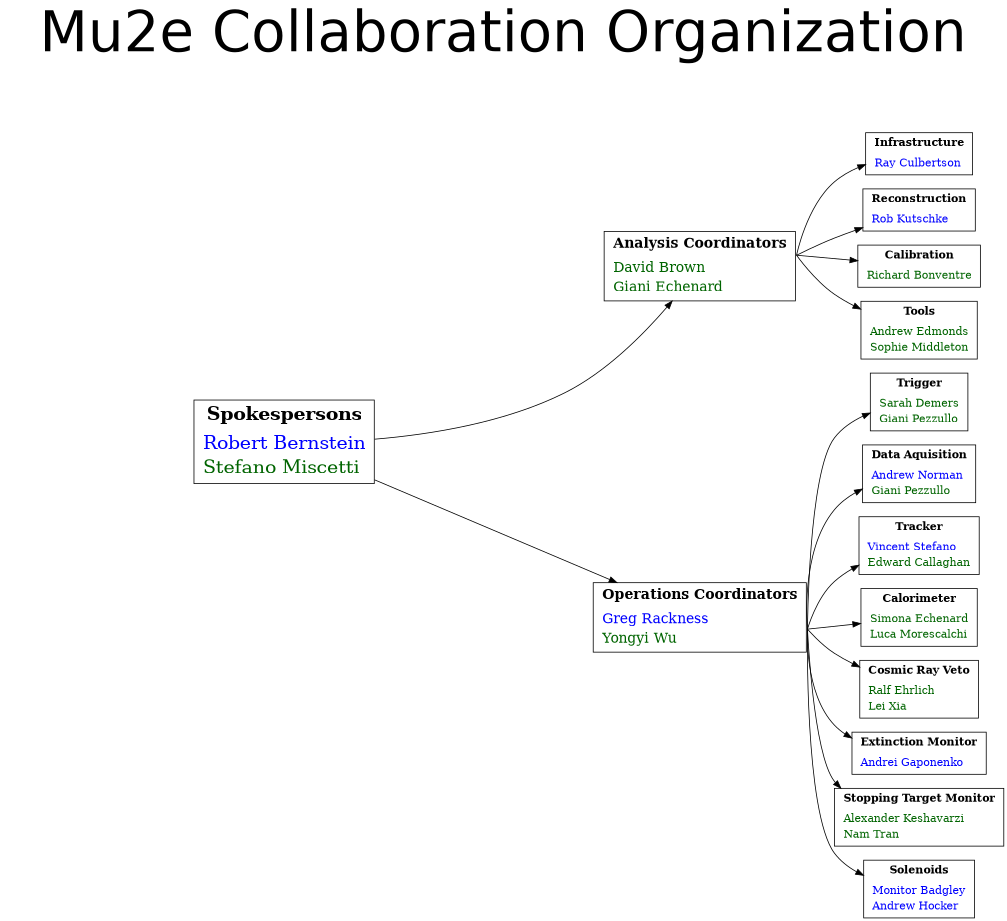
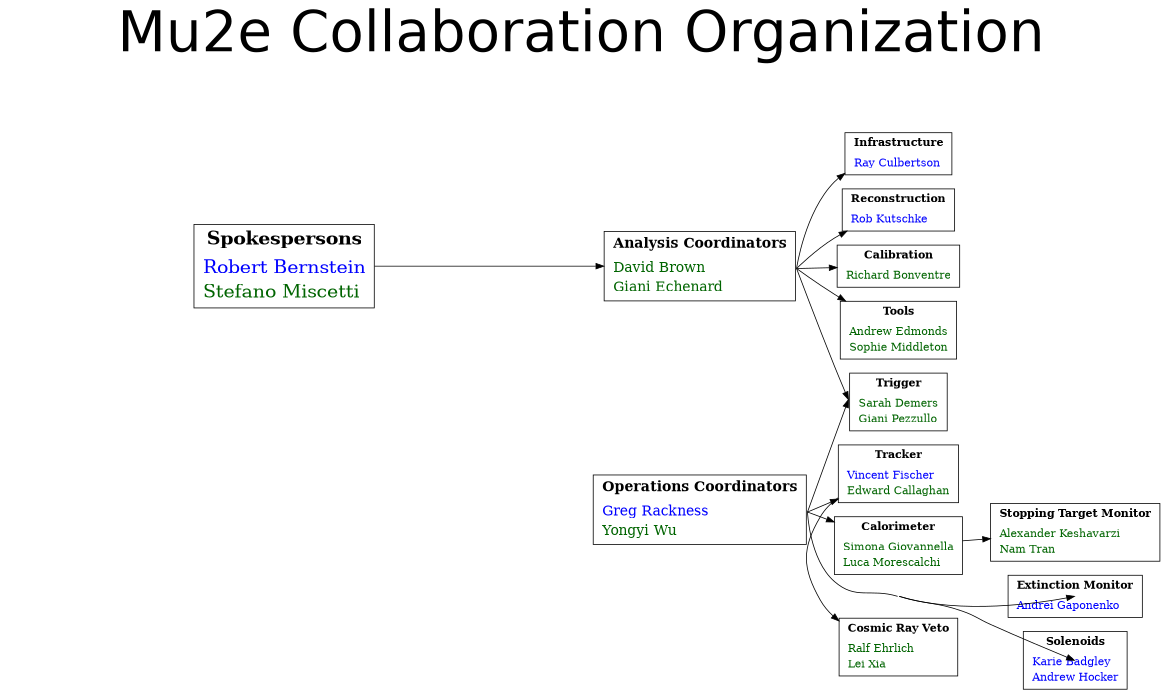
edge "Analysis Coordinators" -> "Trigger": added
node "Data Aquisition": removed
edge "Spokespersons" -> "Operations Coordinators": removed
node "Tracker": text "Vincent Stefano" -> "Vincent Fischer"
node "Calorimeter": text "Simona Echenard" -> "Simona Giovannella"
edge "Operations Coordinators" -> "Cosmic Ray Veto": now "Tracker" -> "Cosmic Ray Veto"
edge "Operations Coordinators" -> "Stopping Target Monitor": now "Calorimeter" -> "Stopping Target Monitor"
node "Solenoids": text "Monitor Badgley" -> "Karie Badgley"
